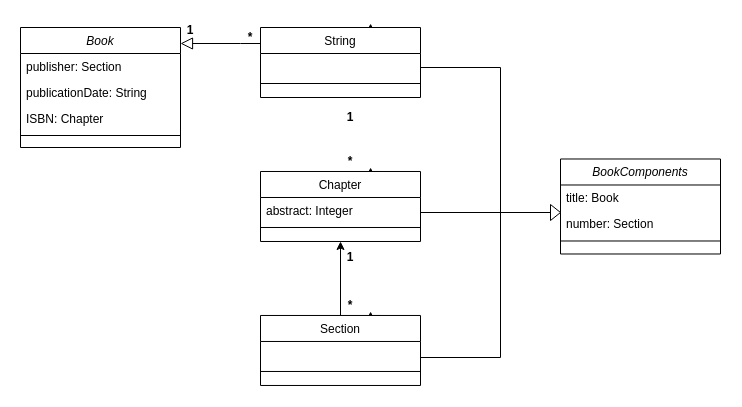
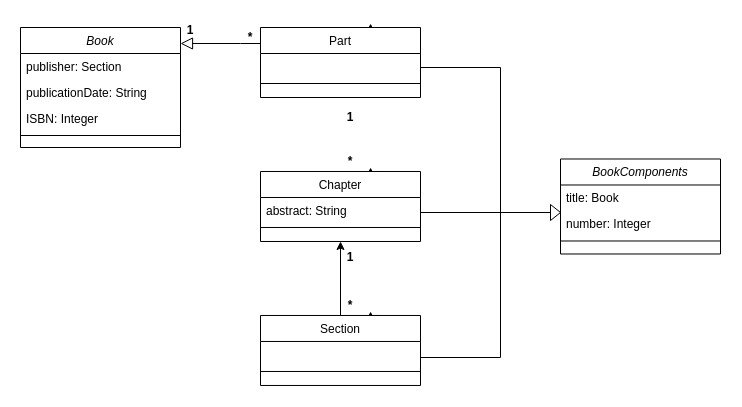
node "String": label "String" -> "Part"
node "ISBN: Chapter": label "ISBN: Chapter" -> "ISBN: Integer"
node "abstract: Integer": label "abstract: Integer" -> "abstract: String"
node "number: Section": label "number: Section" -> "number: Integer"
